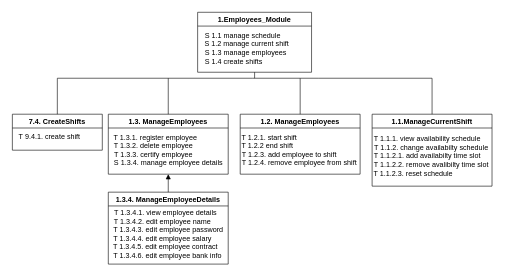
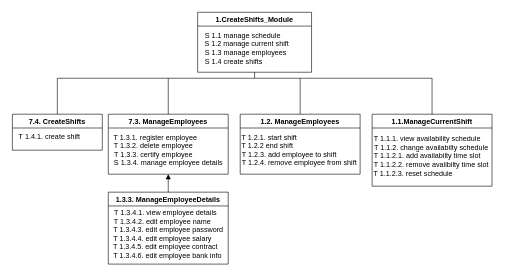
node "1.Employees_Module": label "1.Employees_Module" -> "1.CreateShifts_Module"
node "1.3. ManageEmployees": label "1.3. ManageEmployees" -> "7.3. ManageEmployees"
node "T 9.4.1. create shift": label "T 9.4.1. create shift" -> "T 1.4.1. create shift"
node "1.3.4. ManageEmployeeDetails": label "1.3.4. ManageEmployeeDetails" -> "1.3.3. ManageEmployeeDetails"
